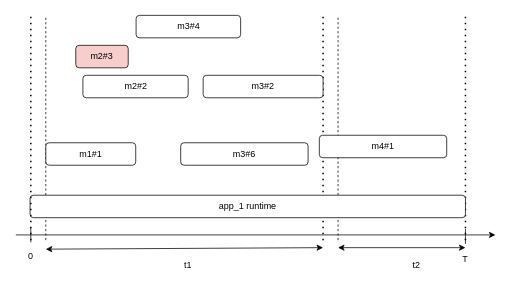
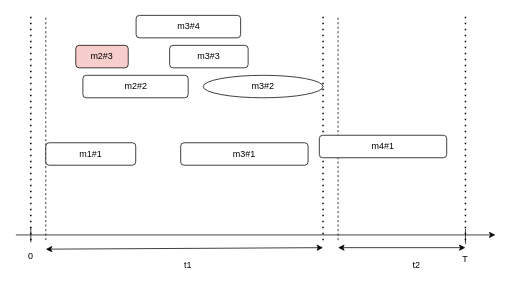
node "m3#3": added
node "m3#2": shape rounded rectangle -> ellipse
node "m3#6": label "m3#6" -> "m3#1"
node "app_1 runtime": removed
